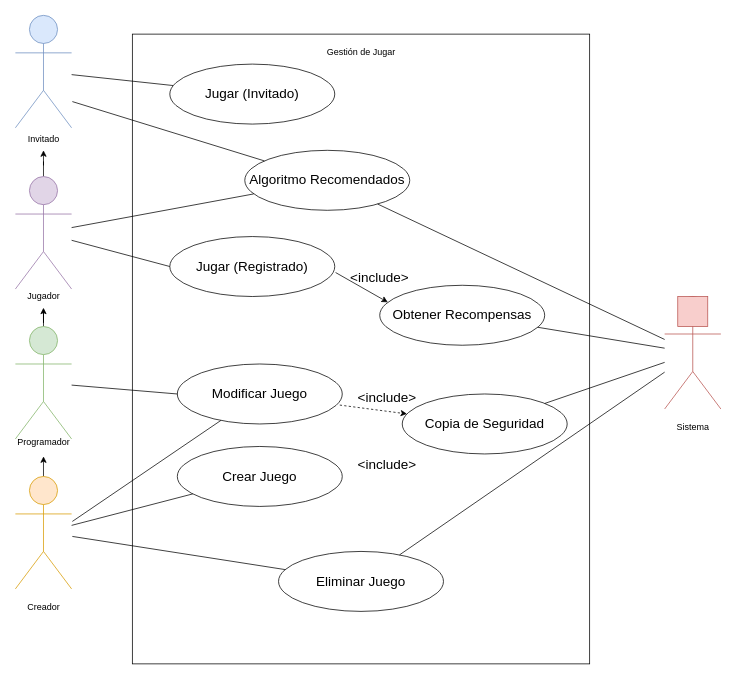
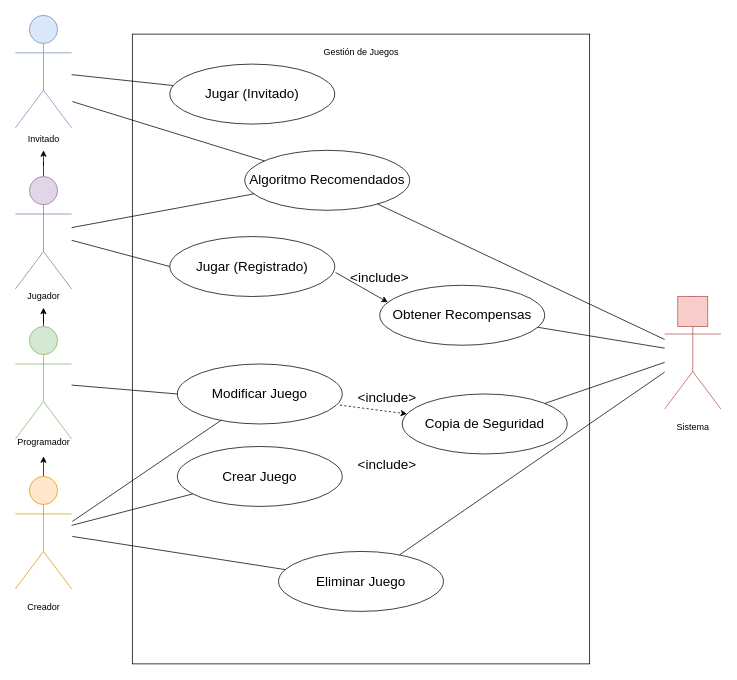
node "Gestión de Jugar": label "Gestión de Jugar" -> "Gestión de Juegos"
